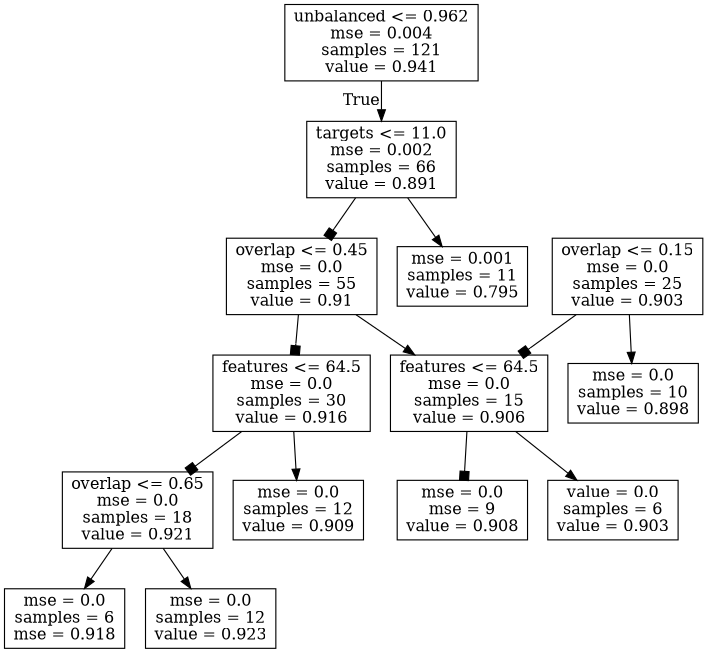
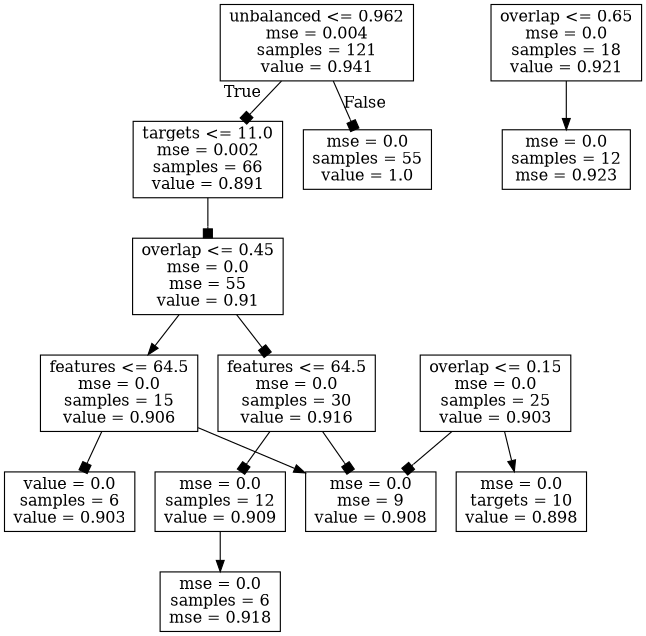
edge "unbalanced <= 0.962 mse = 0.004 samples = 121 value = 0.941" -> "targets <= 11.0 mse = 0.002 samples = 66 value = 0.891": arrowhead normal -> box
node "mse = 0.0 samples = 55 value = 1.0": added
node "overlap <= 0.45 mse = 0.0 samples = 55 value = 0.91": label "overlap <= 0.45 mse = 0.0 samples = 55 value = 0.91" -> "overlap <= 0.45 mse = 0.0 mse = 55 value = 0.91"
node "mse = 0.001 samples = 11 value = 0.795": removed
edge "overlap <= 0.15 mse = 0.0 samples = 25 value = 0.903" -> "features <= 64.5 mse = 0.0 samples = 15 value = 0.906": now "overlap <= 0.15 mse = 0.0 samples = 25 value = 0.903" -> "mse = 0.0 mse = 9 value = 0.908"
node "mse = 0.0 samples = 10 value = 0.898": label "mse = 0.0 samples = 10 value = 0.898" -> "mse = 0.0 targets = 10 value = 0.898"
edge "features <= 64.5 mse = 0.0 samples = 30 value = 0.916" -> "overlap <= 0.65 mse = 0.0 samples = 18 value = 0.921": now "features <= 64.5 mse = 0.0 samples = 30 value = 0.916" -> "mse = 0.0 mse = 9 value = 0.908"
edge "features <= 64.5 mse = 0.0 samples = 30 value = 0.916" -> "mse = 0.0 samples = 12 value = 0.909": arrowhead normal -> box
edge "features <= 64.5 mse = 0.0 samples = 15 value = 0.906" -> "mse = 0.0 mse = 9 value = 0.908": arrowhead box -> normal
edge "features <= 64.5 mse = 0.0 samples = 15 value = 0.906" -> "value = 0.0 samples = 6 value = 0.903": arrowhead normal -> box
edge "overlap <= 0.65 mse = 0.0 samples = 18 value = 0.921" -> "mse = 0.0 samples = 6 mse = 0.918": now "mse = 0.0 samples = 12 value = 0.909" -> "mse = 0.0 samples = 6 mse = 0.918"
node "mse = 0.0 samples = 12 value = 0.923": label "mse = 0.0 samples = 12 value = 0.923" -> "mse = 0.0 samples = 12 mse = 0.923"
